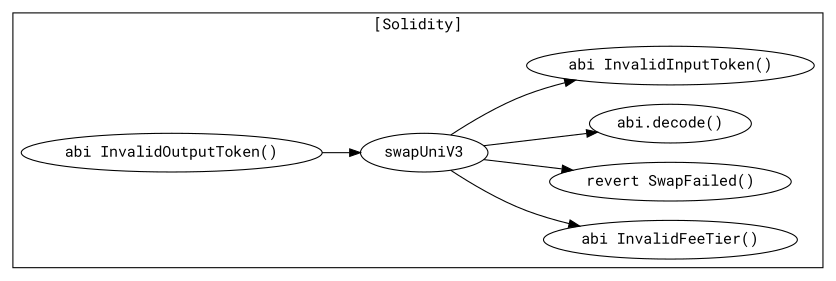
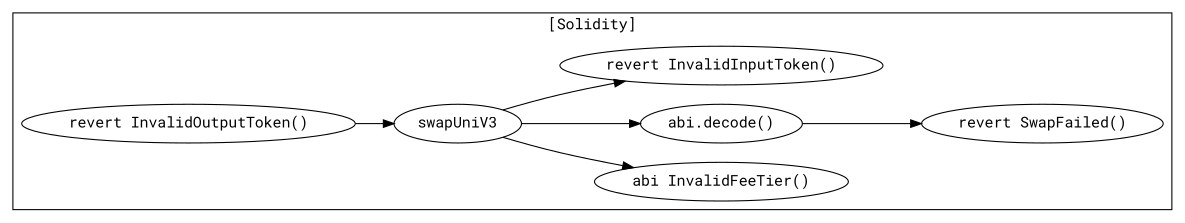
node "abi InvalidInputToken()": label "abi InvalidInputToken()" -> "revert InvalidInputToken()"
node "abi InvalidOutputToken()": label "abi InvalidOutputToken()" -> "revert InvalidOutputToken()"
edge "swapUniV3" -> "revert SwapFailed()": now "abi.decode()" -> "revert SwapFailed()"
